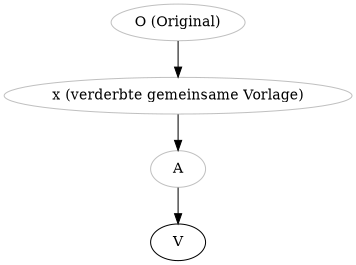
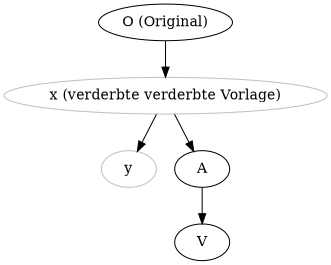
node "O (Original)": color grey -> black
node "x (verderbte gemeinsame Vorlage)": label "x (verderbte gemeinsame Vorlage)" -> "x (verderbte verderbte Vorlage)"
node "y": added
node "A": color grey -> black
